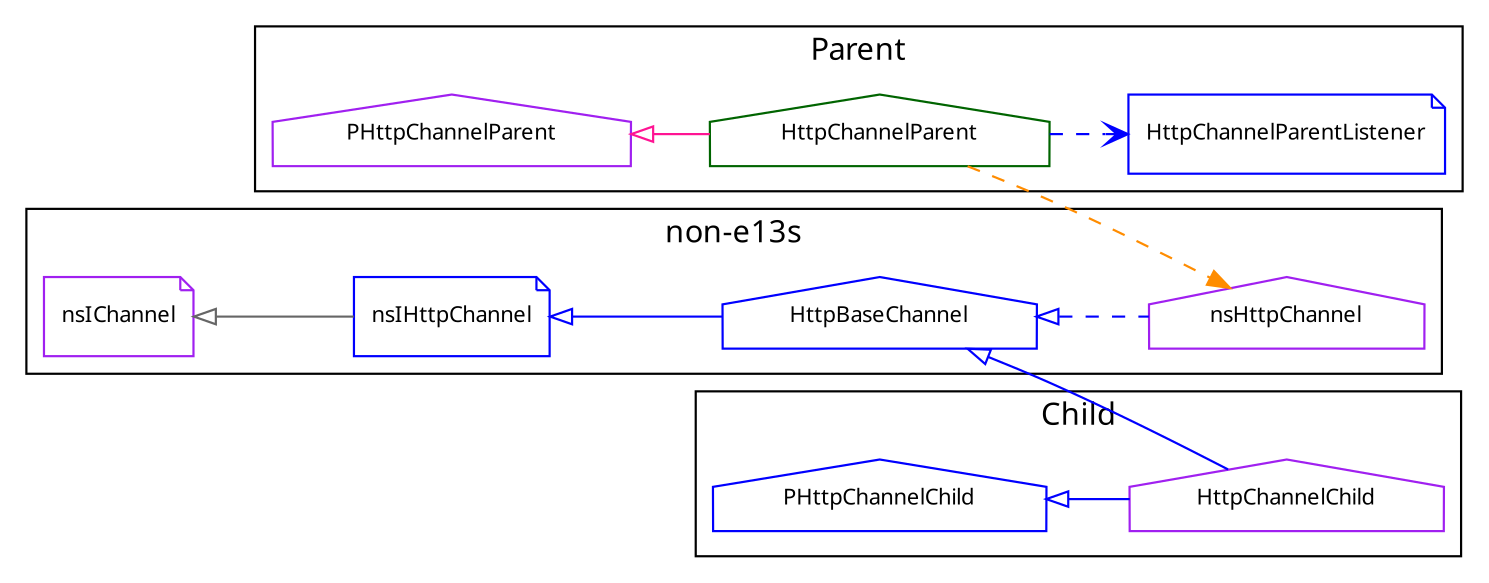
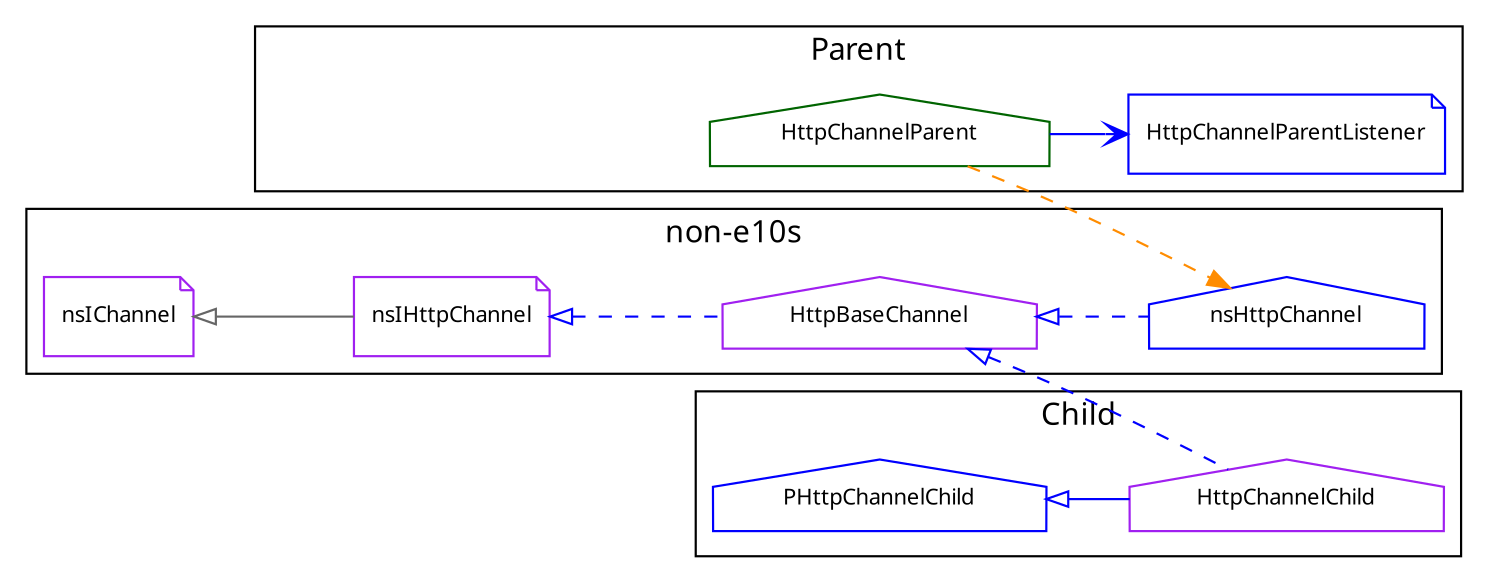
node "PHttpChannelParent": removed
edge "HttpChannelParent" -> "HttpChannelParentListener": style dashed -> solid
cluster "non-e13s": label "non-e13s" -> "non-e10s"
node "nsIHttpChannel": color blue -> purple
edge "HttpBaseChannel" -> "nsIHttpChannel": style solid -> dashed
node "HttpBaseChannel": color blue -> purple
node "nsHttpChannel": color purple -> blue
edge "HttpChannelChild" -> "HttpBaseChannel": style solid -> dashed
